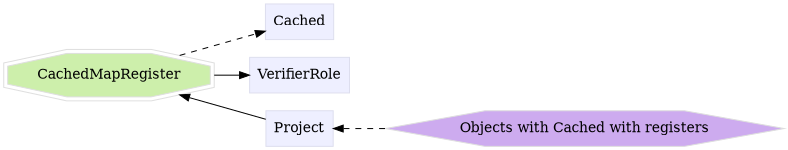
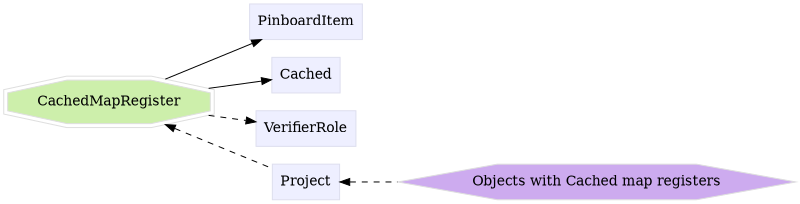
node "PinboardItem": added
edge "CachedMapRegister" -> "Cached": style dashed -> solid
edge "CachedMapRegister" -> "VerifierRole": style solid -> dashed
edge "Project" -> "CachedMapRegister": style solid -> dashed
node "Objects with Cached with registers": label "Objects with Cached with registers" -> "Objects with Cached map registers"
